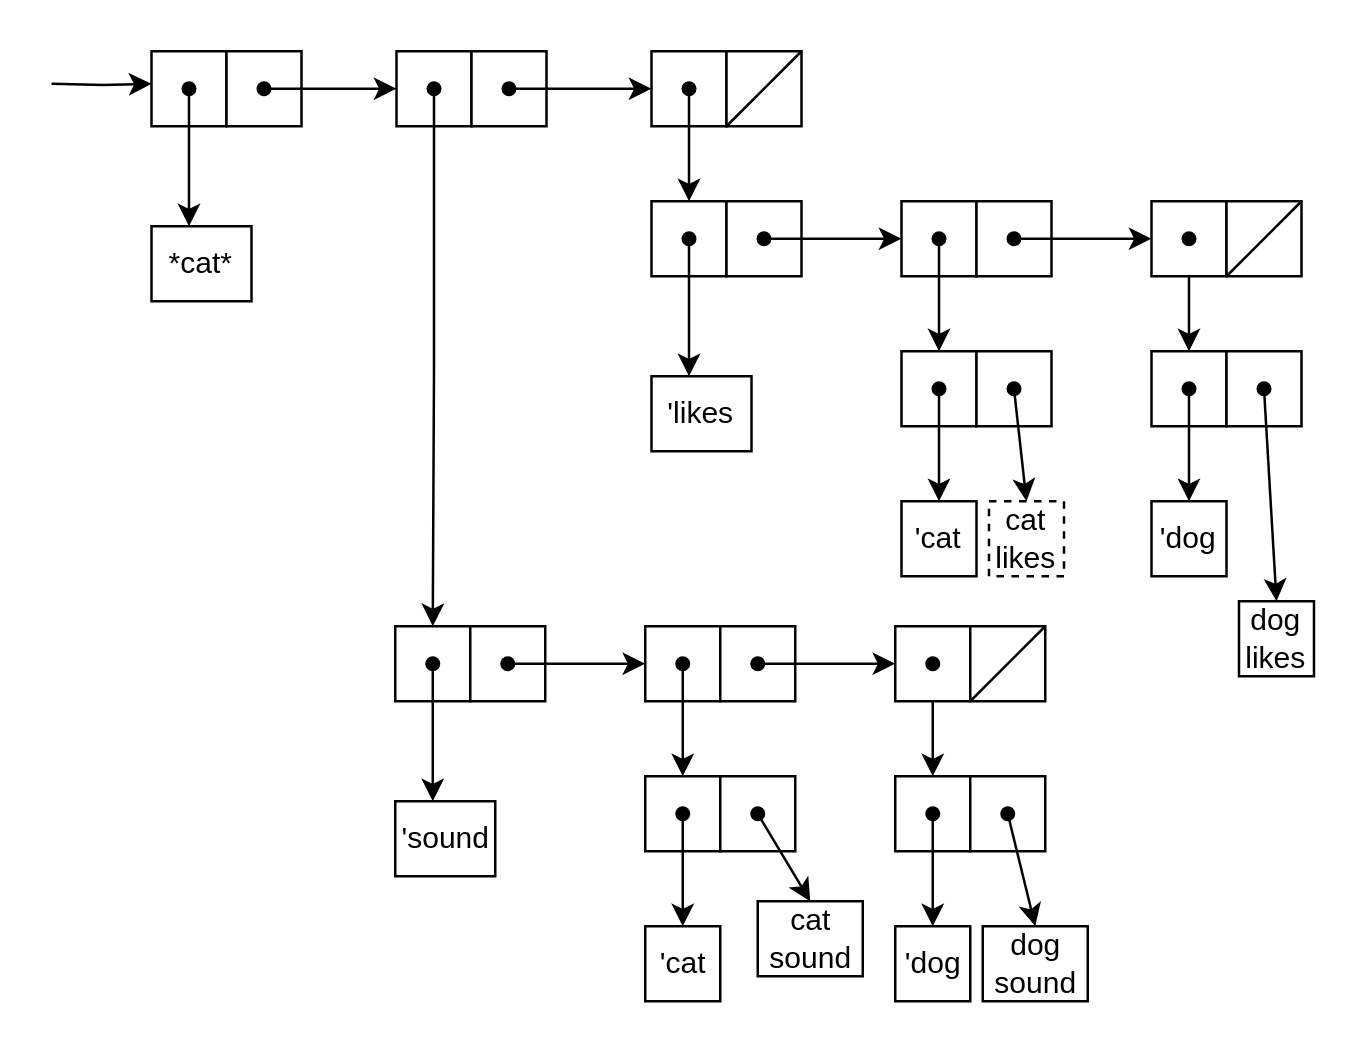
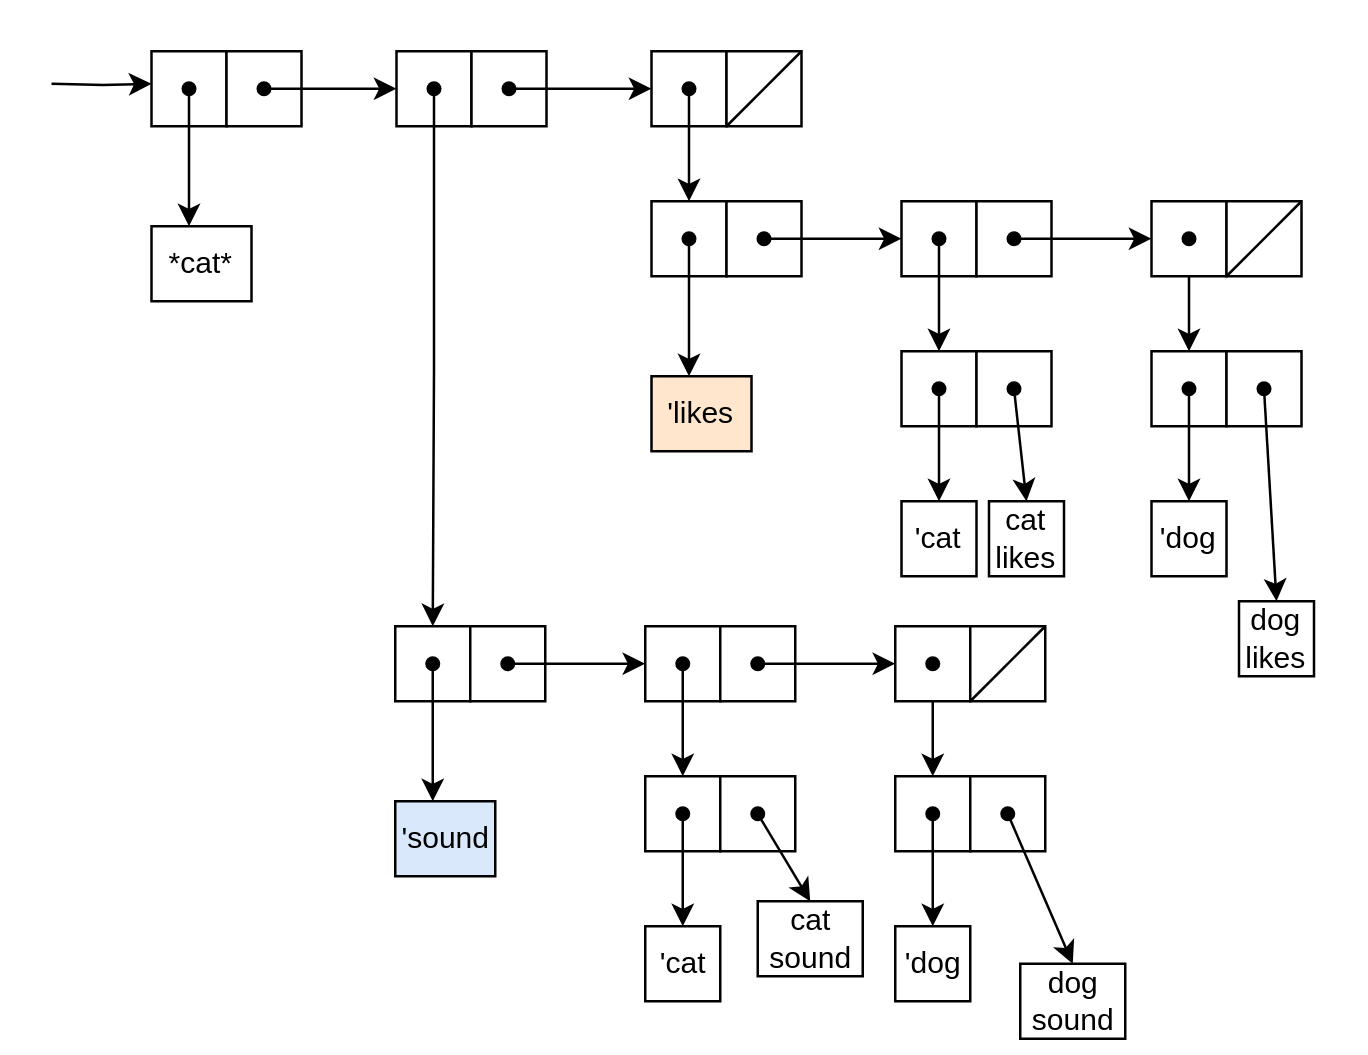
node "'likes": fillcolor #ffffff -> #ffe6cc
node "cat likes": style dashed -> solid
node "'sound": fillcolor #ffffff -> #dae8fc
node "dog sound": moved (1035, 964) -> (1073, 1001)
